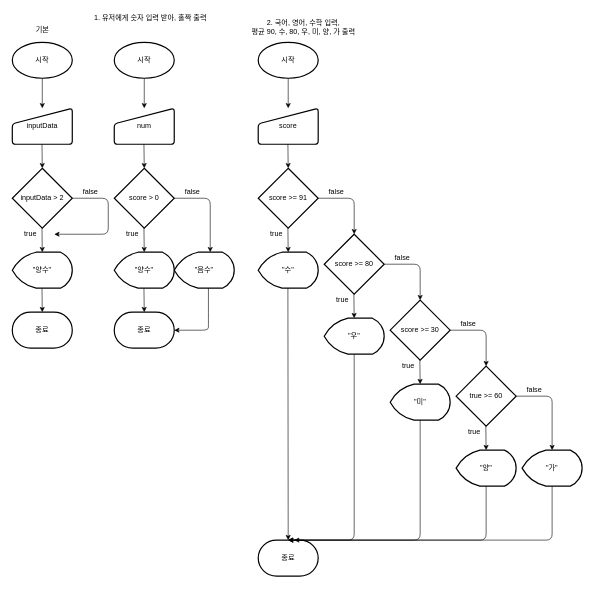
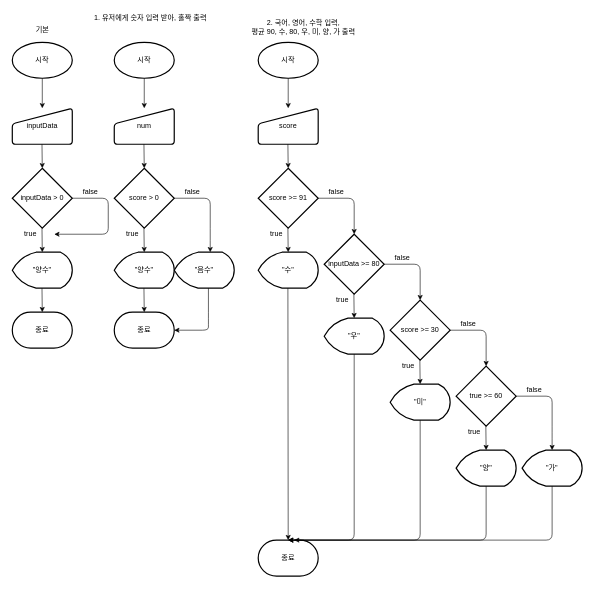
node "inputData > 2": label "inputData > 2" -> "inputData > 0"
node "score >= 80": label "score >= 80" -> "inputData >= 80"
